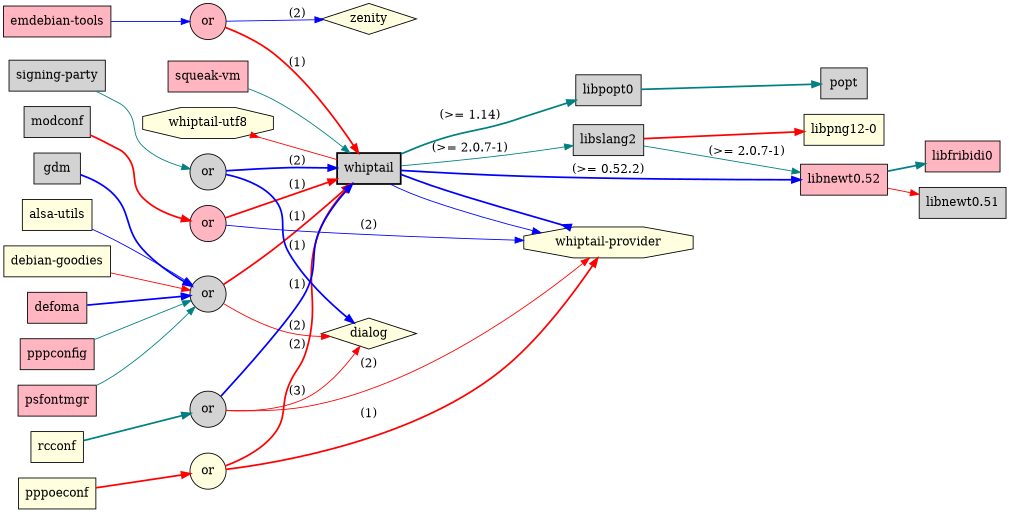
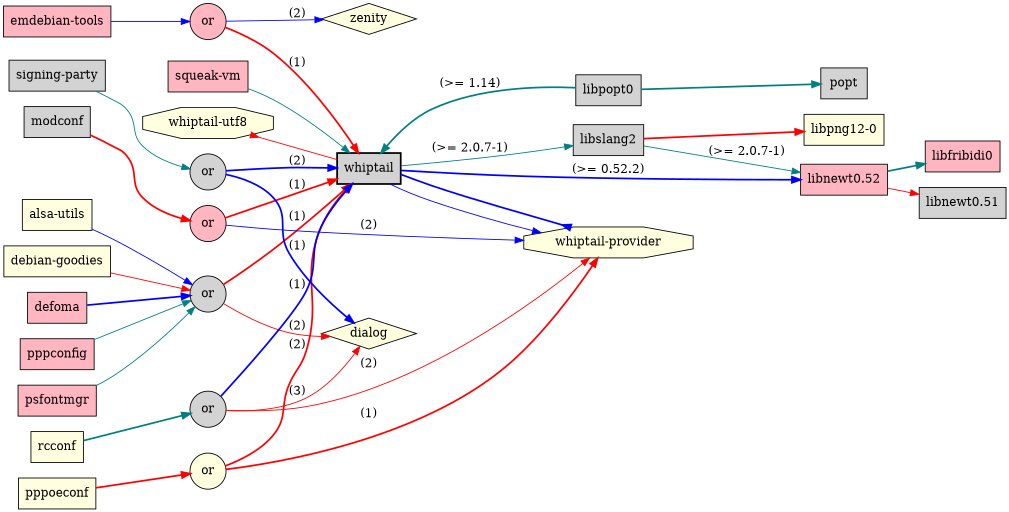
edge "whiptail" -> "libpopt0": reversed
node "gdm": removed
